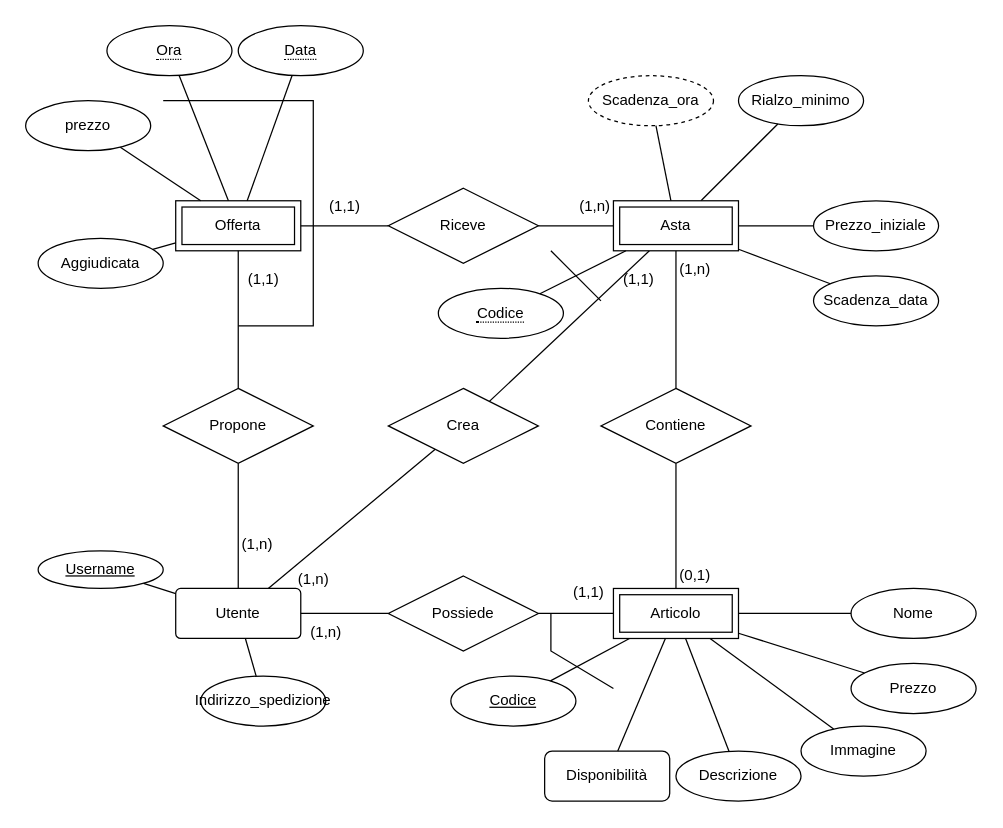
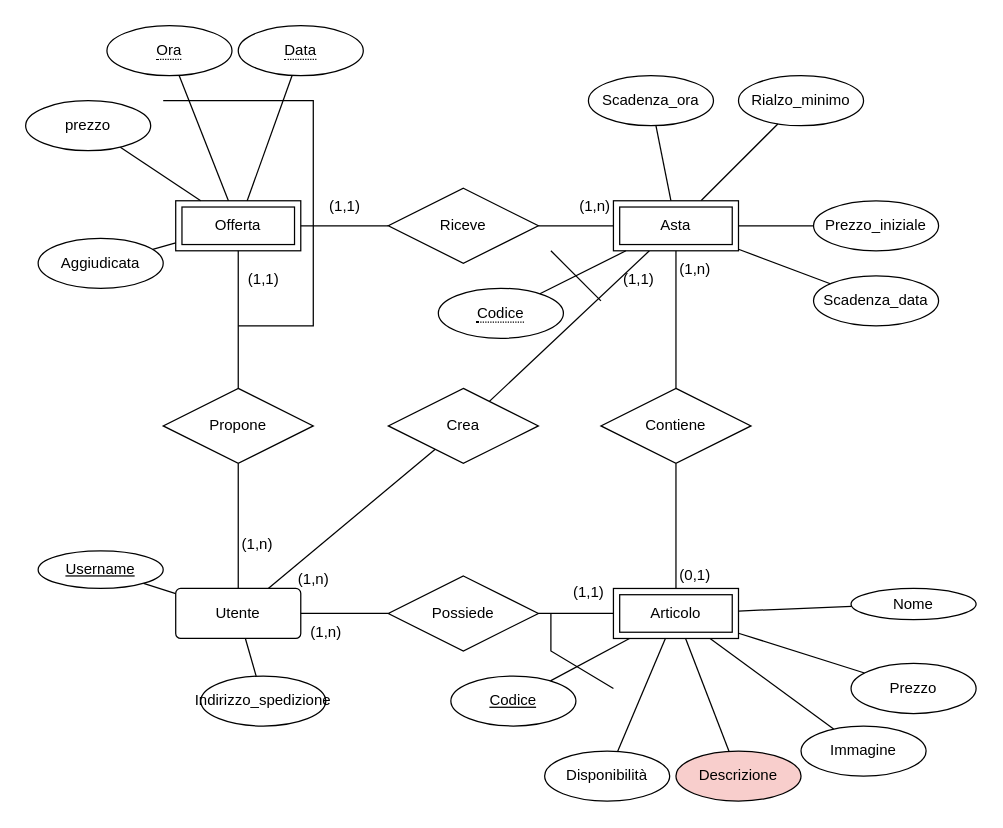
node "Scadenza_ora": style dashed -> solid
node "Nome": size 125x50 -> 125x31
node "Disponibilità": shape rounded rectangle -> ellipse
node "Descrizione": fillcolor #ffffff -> #f8cecc
